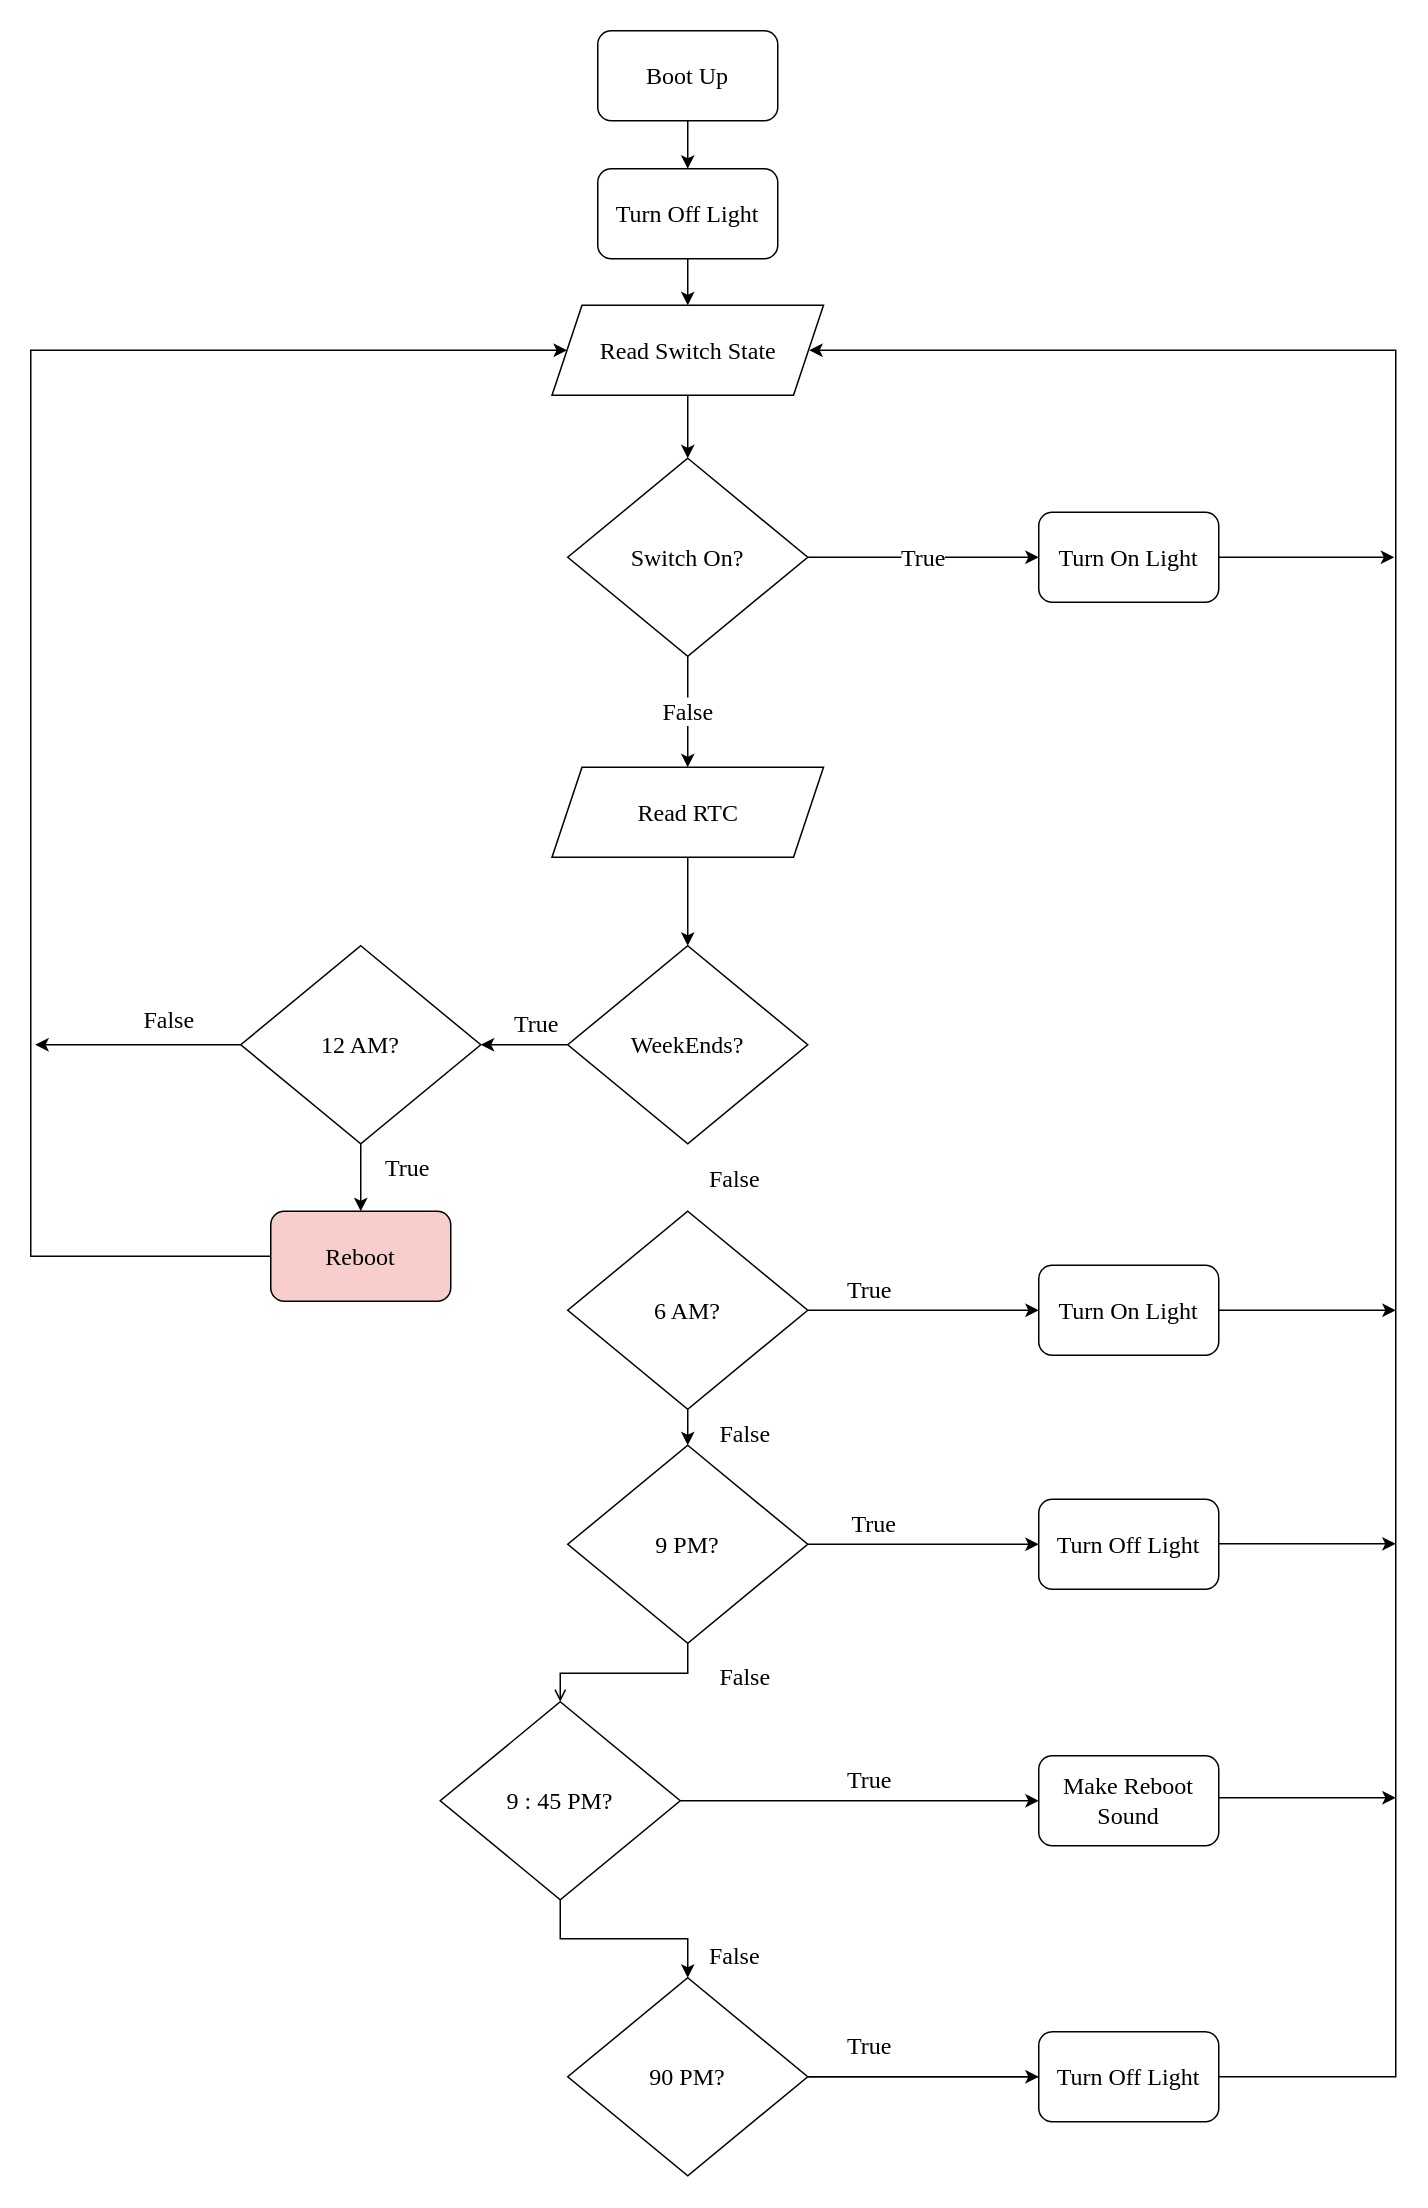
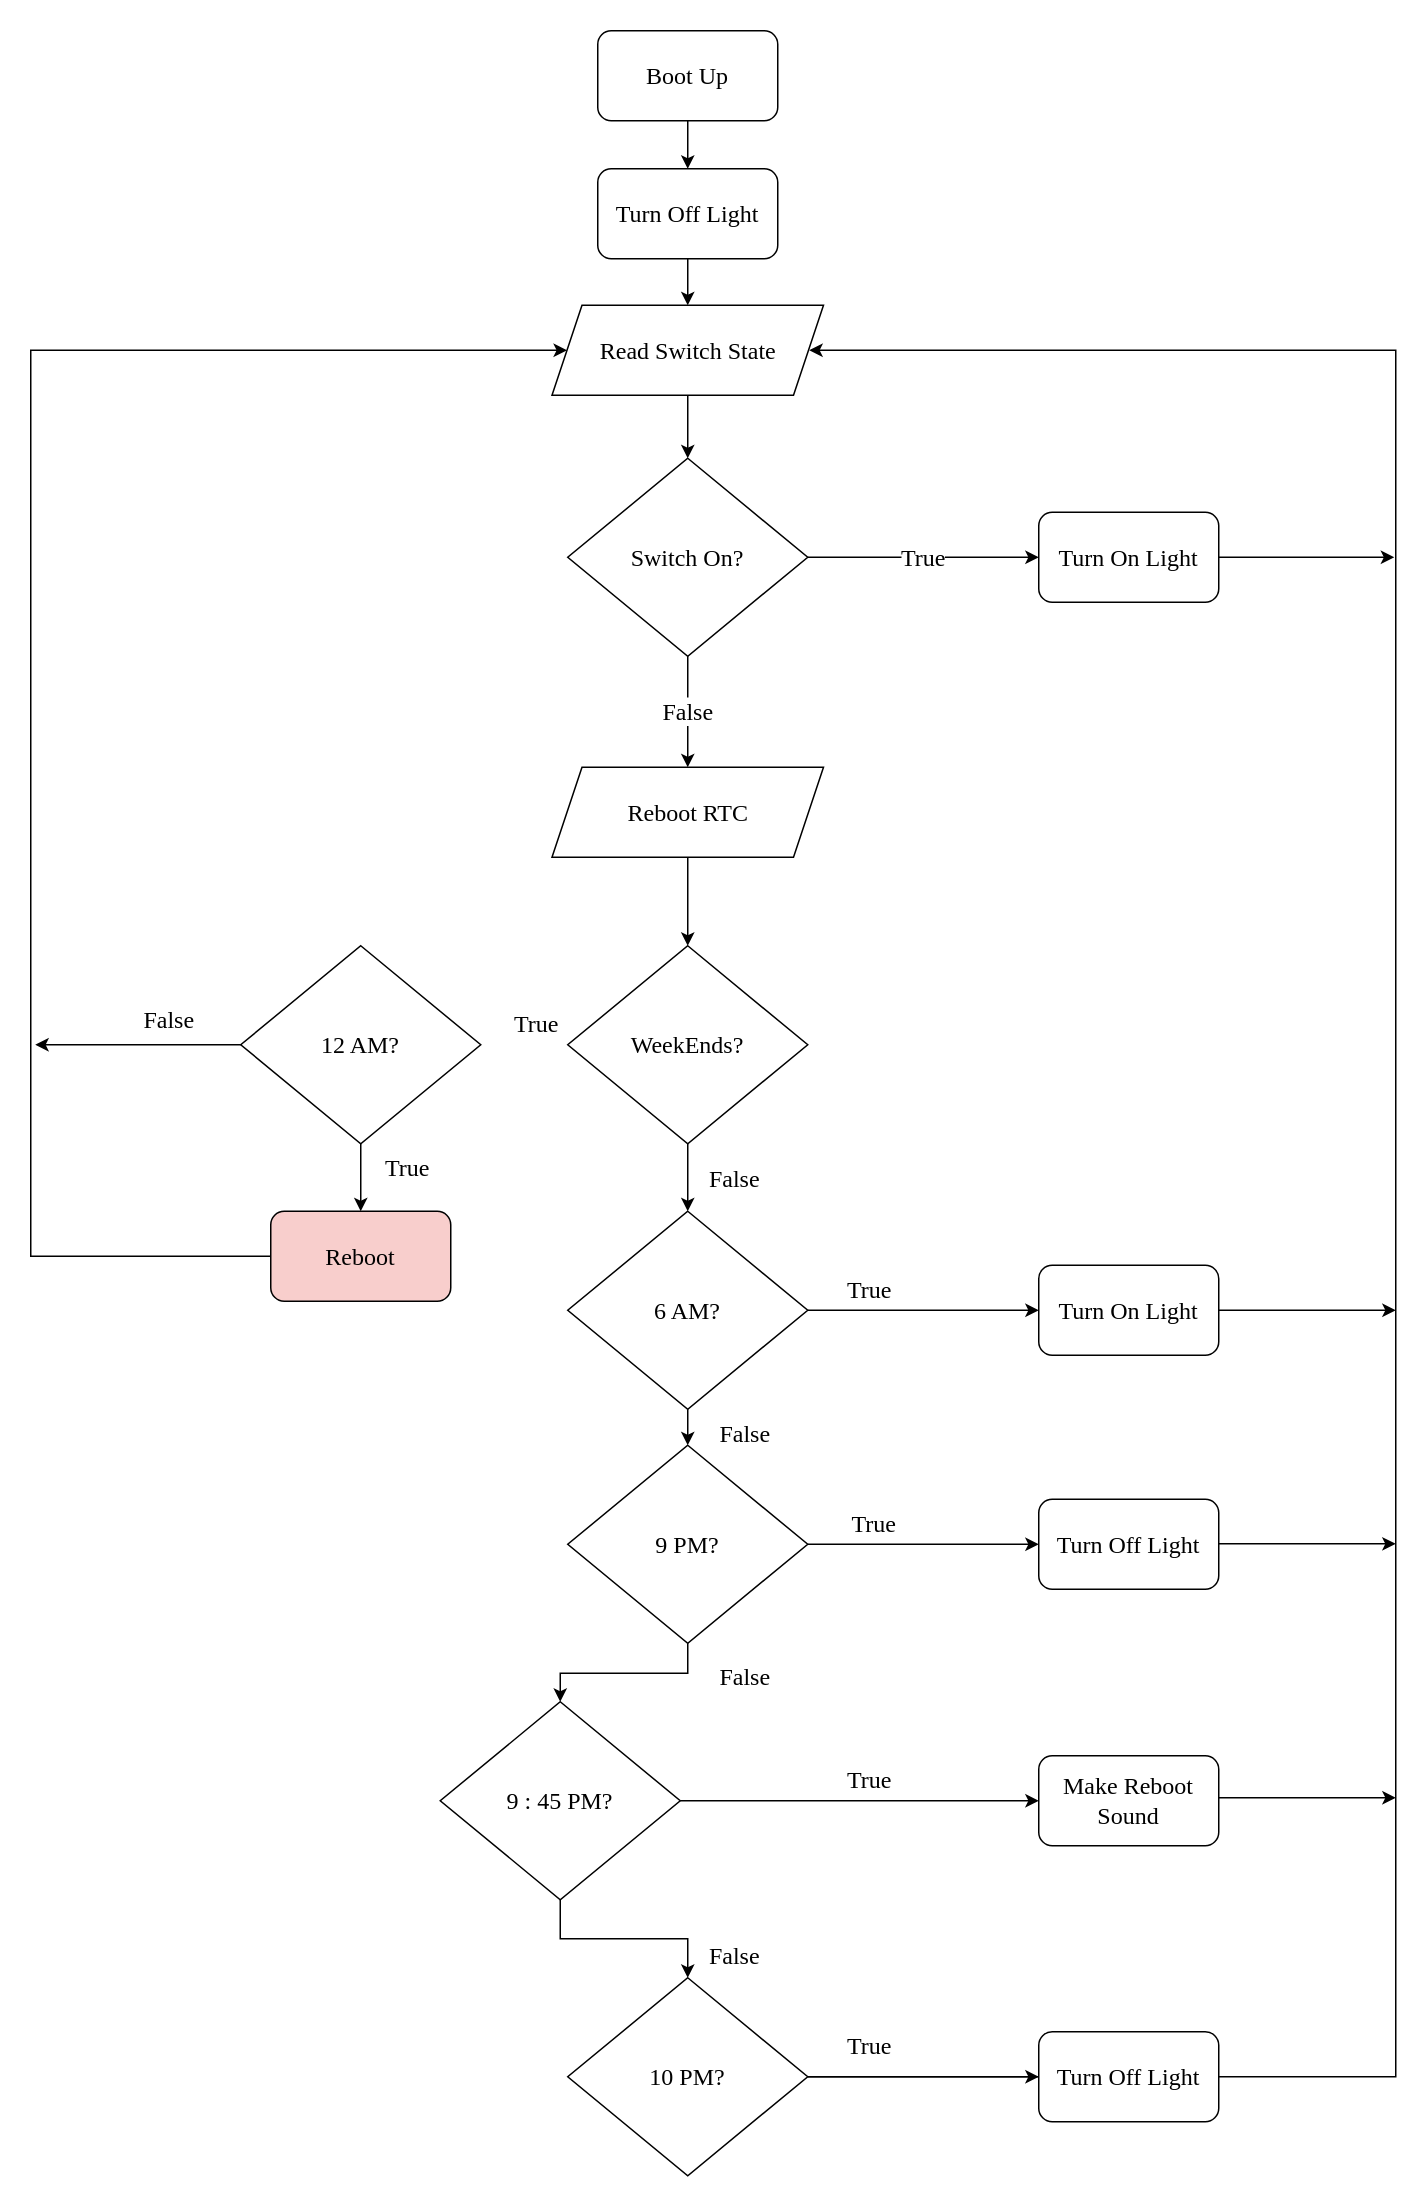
node "Read RTC": label "Read RTC" -> "Reboot RTC"
edge "WeekEnds?" -> "12 AM?": removed
edge "WeekEnds?" -> "6 AM?": added
edge "9 PM?" -> "9 : 45 PM?": arrowhead open -> classic
node "90 PM?": label "90 PM?" -> "10 PM?"
